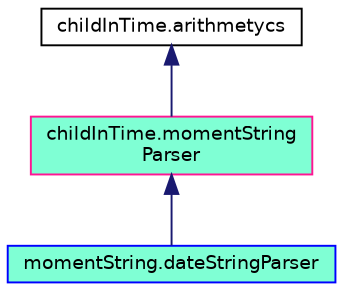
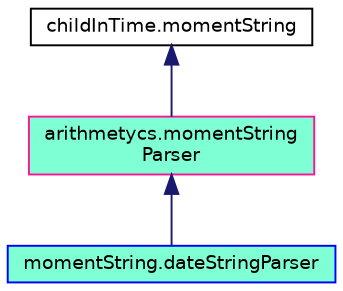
node "childInTime.arithmetycs": label "childInTime.arithmetycs" -> "childInTime.momentString"
node "childInTime.momentString Parser": label "childInTime.momentString Parser" -> "arithmetycs.momentString Parser"
